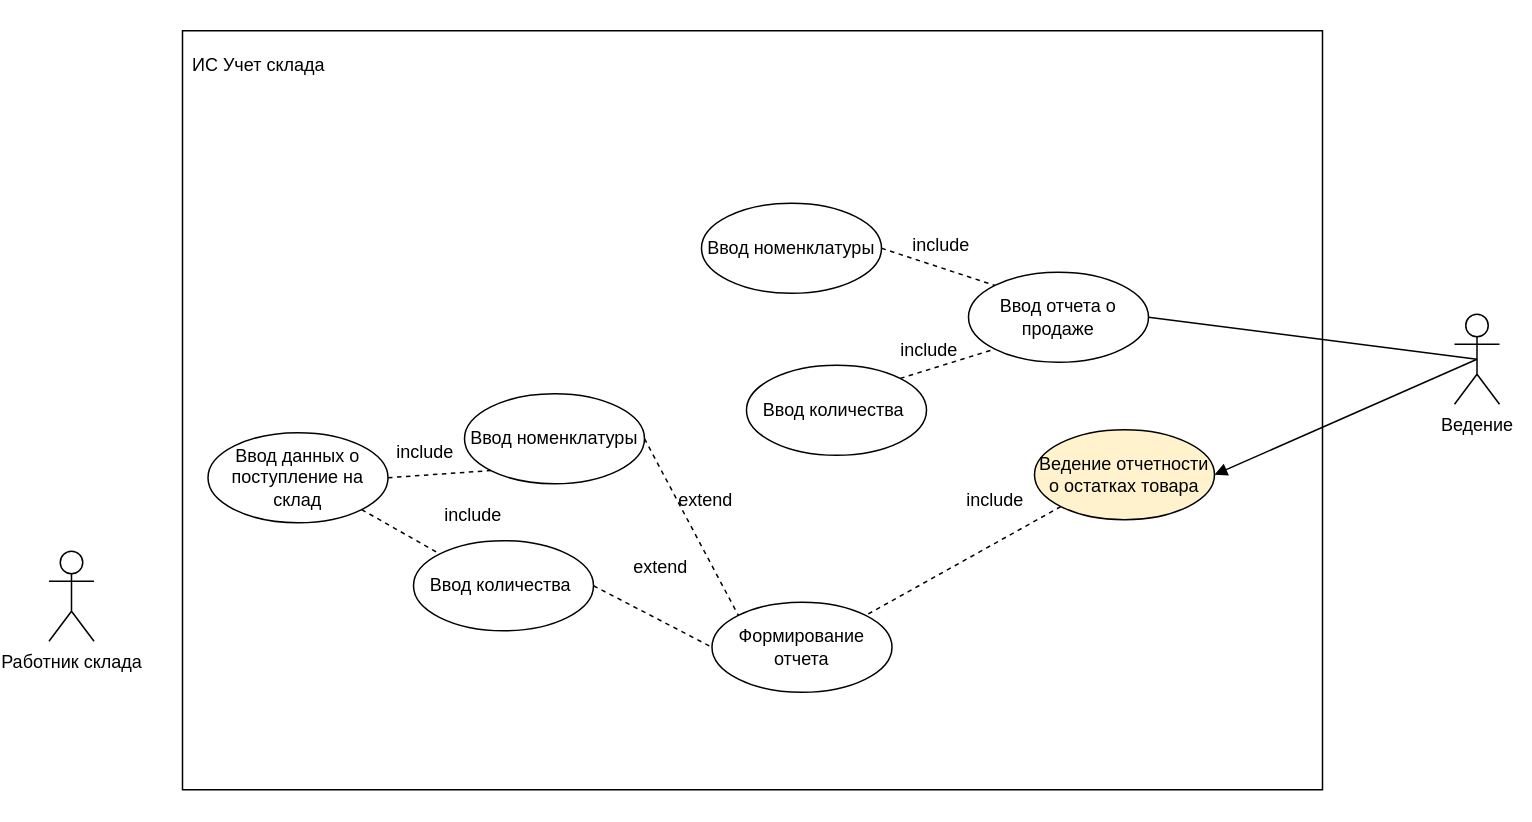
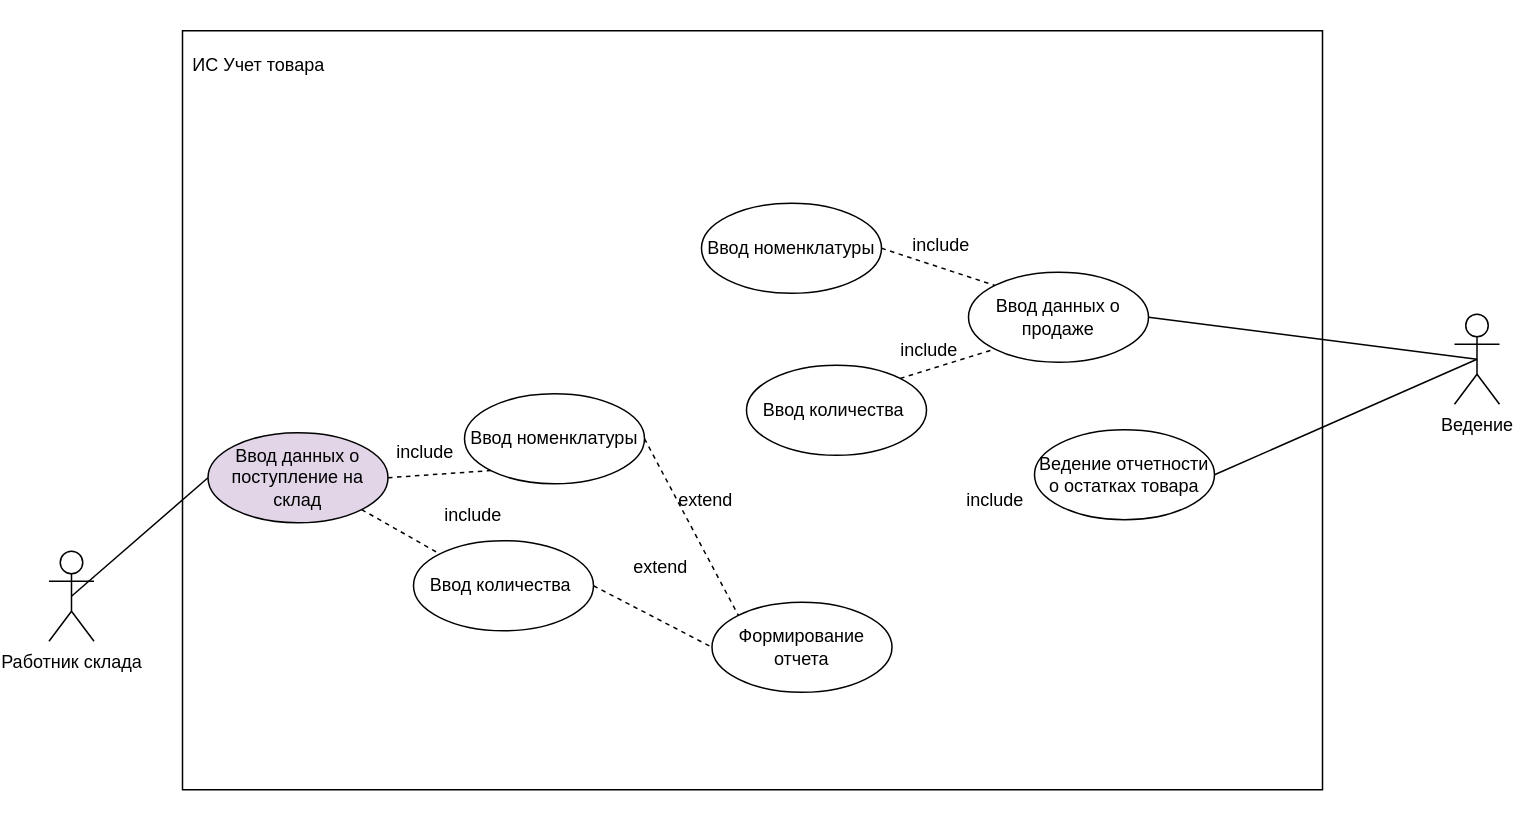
node "ИС Учет склада": label "ИС Учет склада" -> "ИС Учет товара"
node "Ввод отчета о продаже": label "Ввод отчета о продаже" -> "Ввод данных о продаже"
edge "Ведение" -> "Ведение отчетности о остатках товара": arrowhead block -> none
node "Ведение отчетности о остатках товара": fillcolor #fff2cc -> #ffffff
node "Ввод данных о поступление на склад": fillcolor #ffffff -> #e1d5e7
edge "Ввод данных о поступление на склад" -- "Работник склада": added
edge "Ведение отчетности о остатках товара" -- "Формирование отчета": removed
